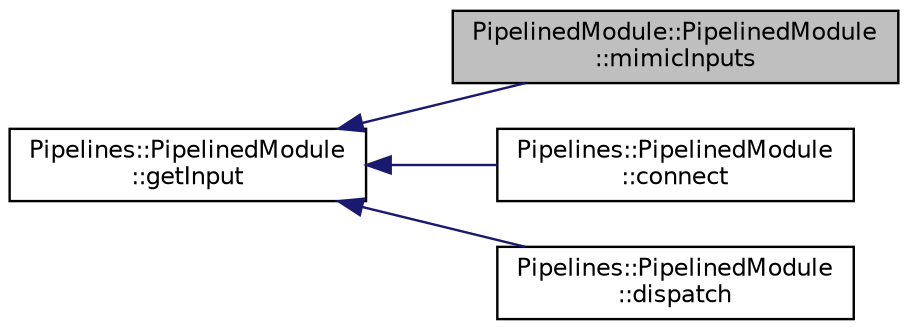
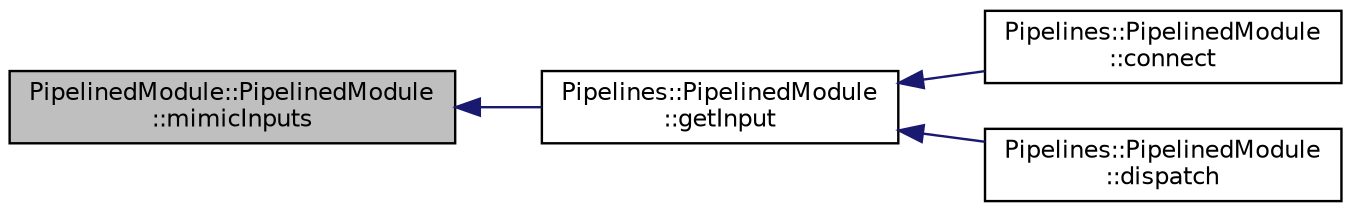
edge "PipelinedModule::PipelinedModule ::mimicInputs" -> "Pipelines::PipelinedModule ::getInput": reversed
